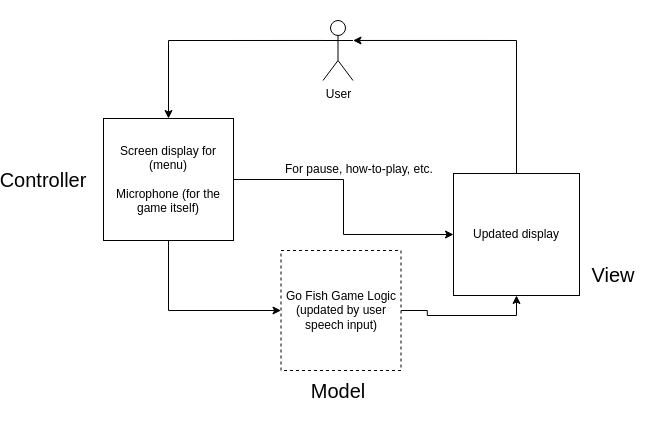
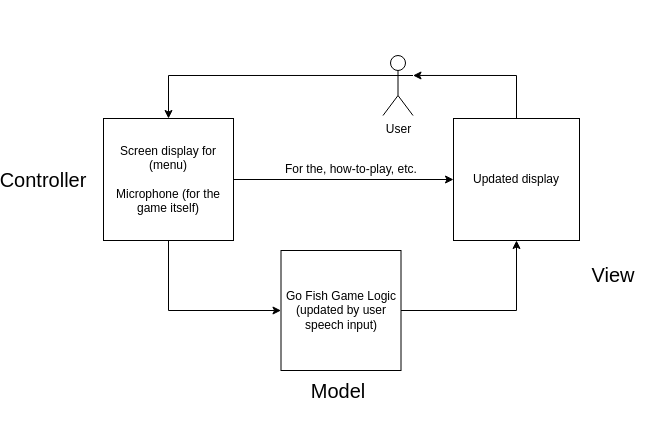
node "User": moved (338, 51) -> (398, 86)
node "For pause, how-to-play, etc.": label "For pause, how-to-play, etc." -> "For the, how-to-play, etc."
node "Updated display": moved (517, 235) -> (517, 180)
node "Go Fish Game Logic (updated by user speech input)": style dashed -> solid
